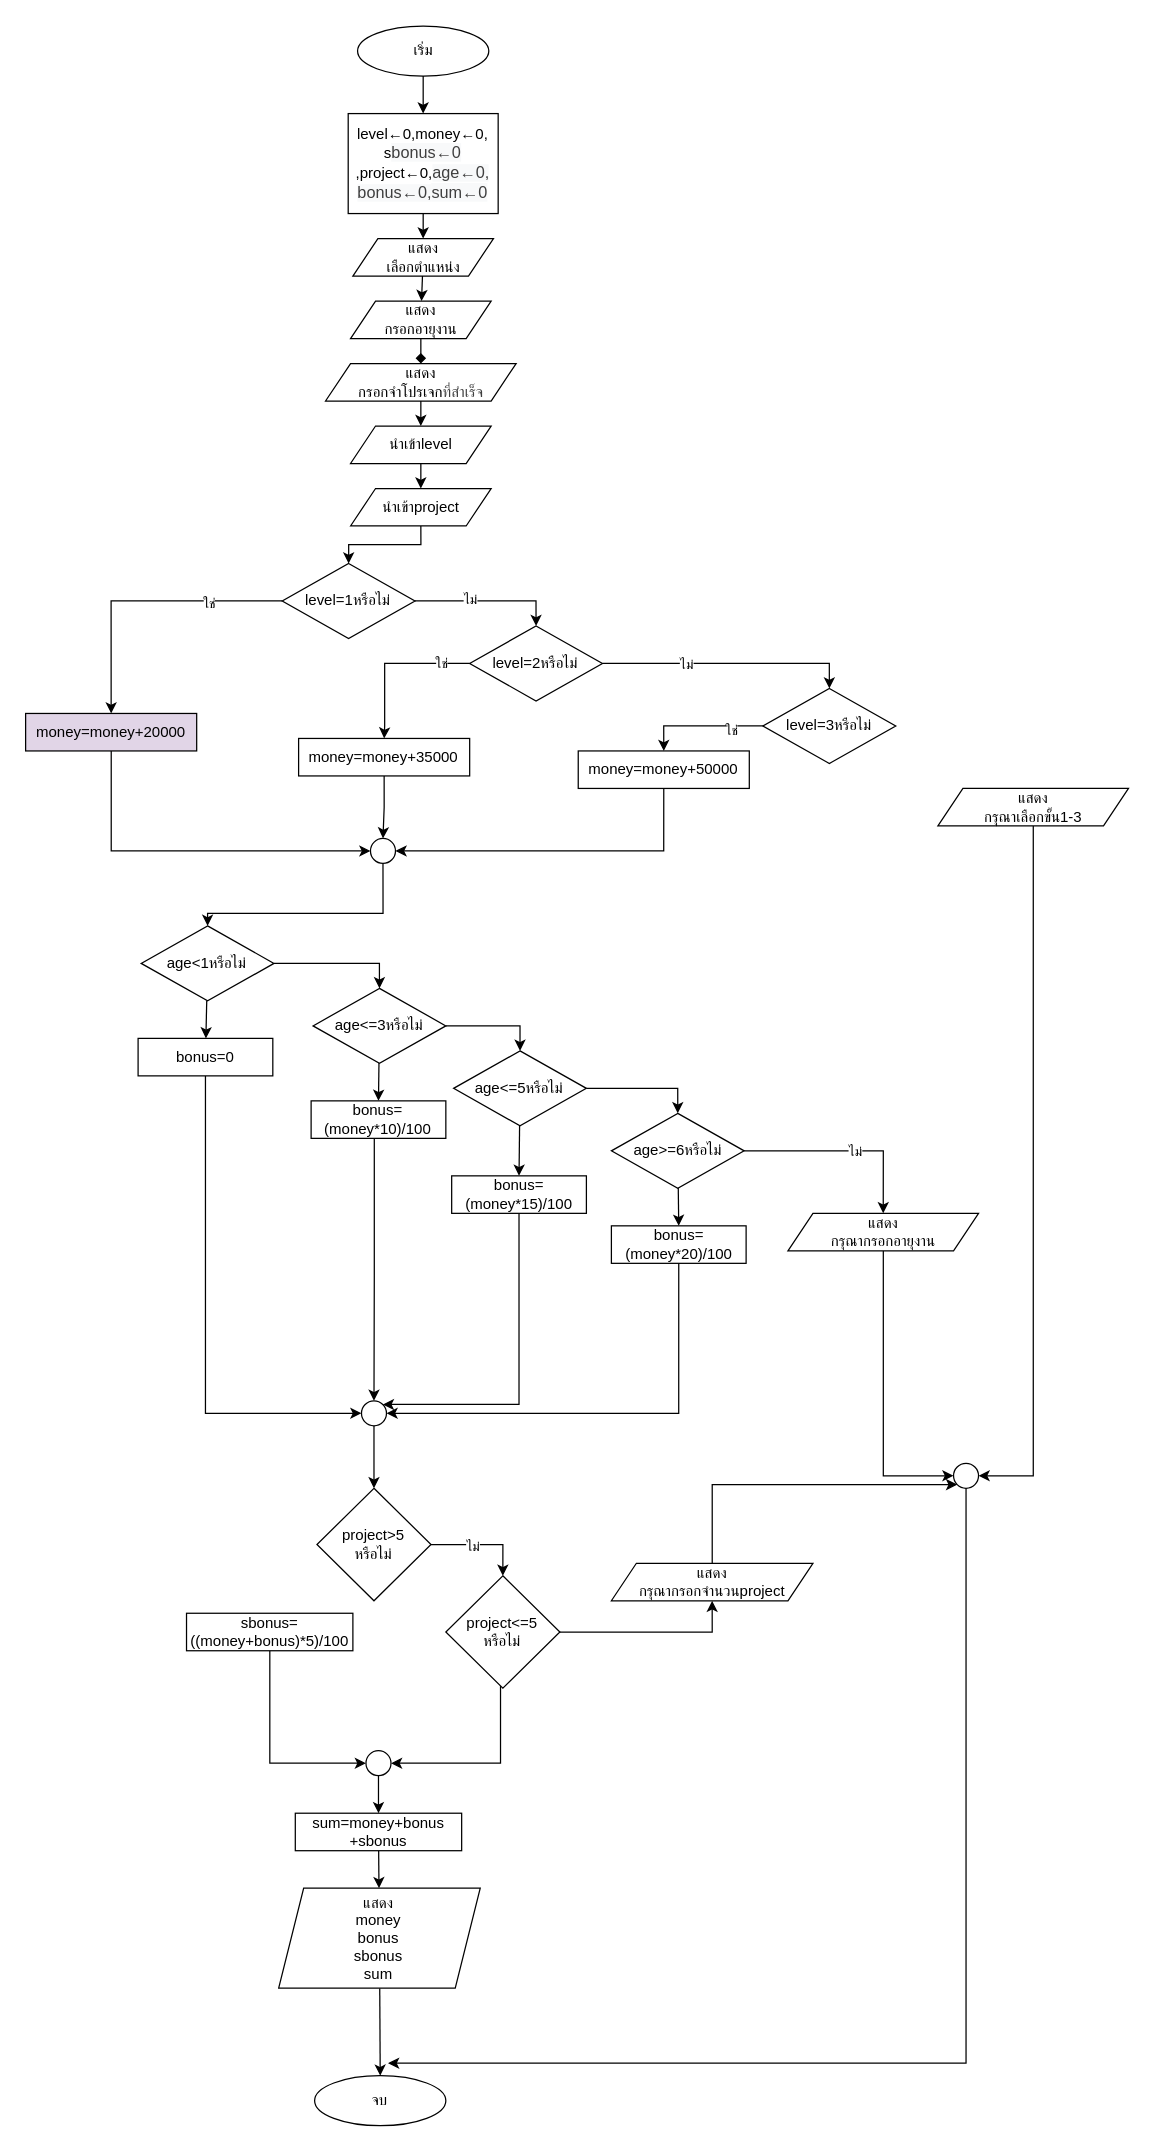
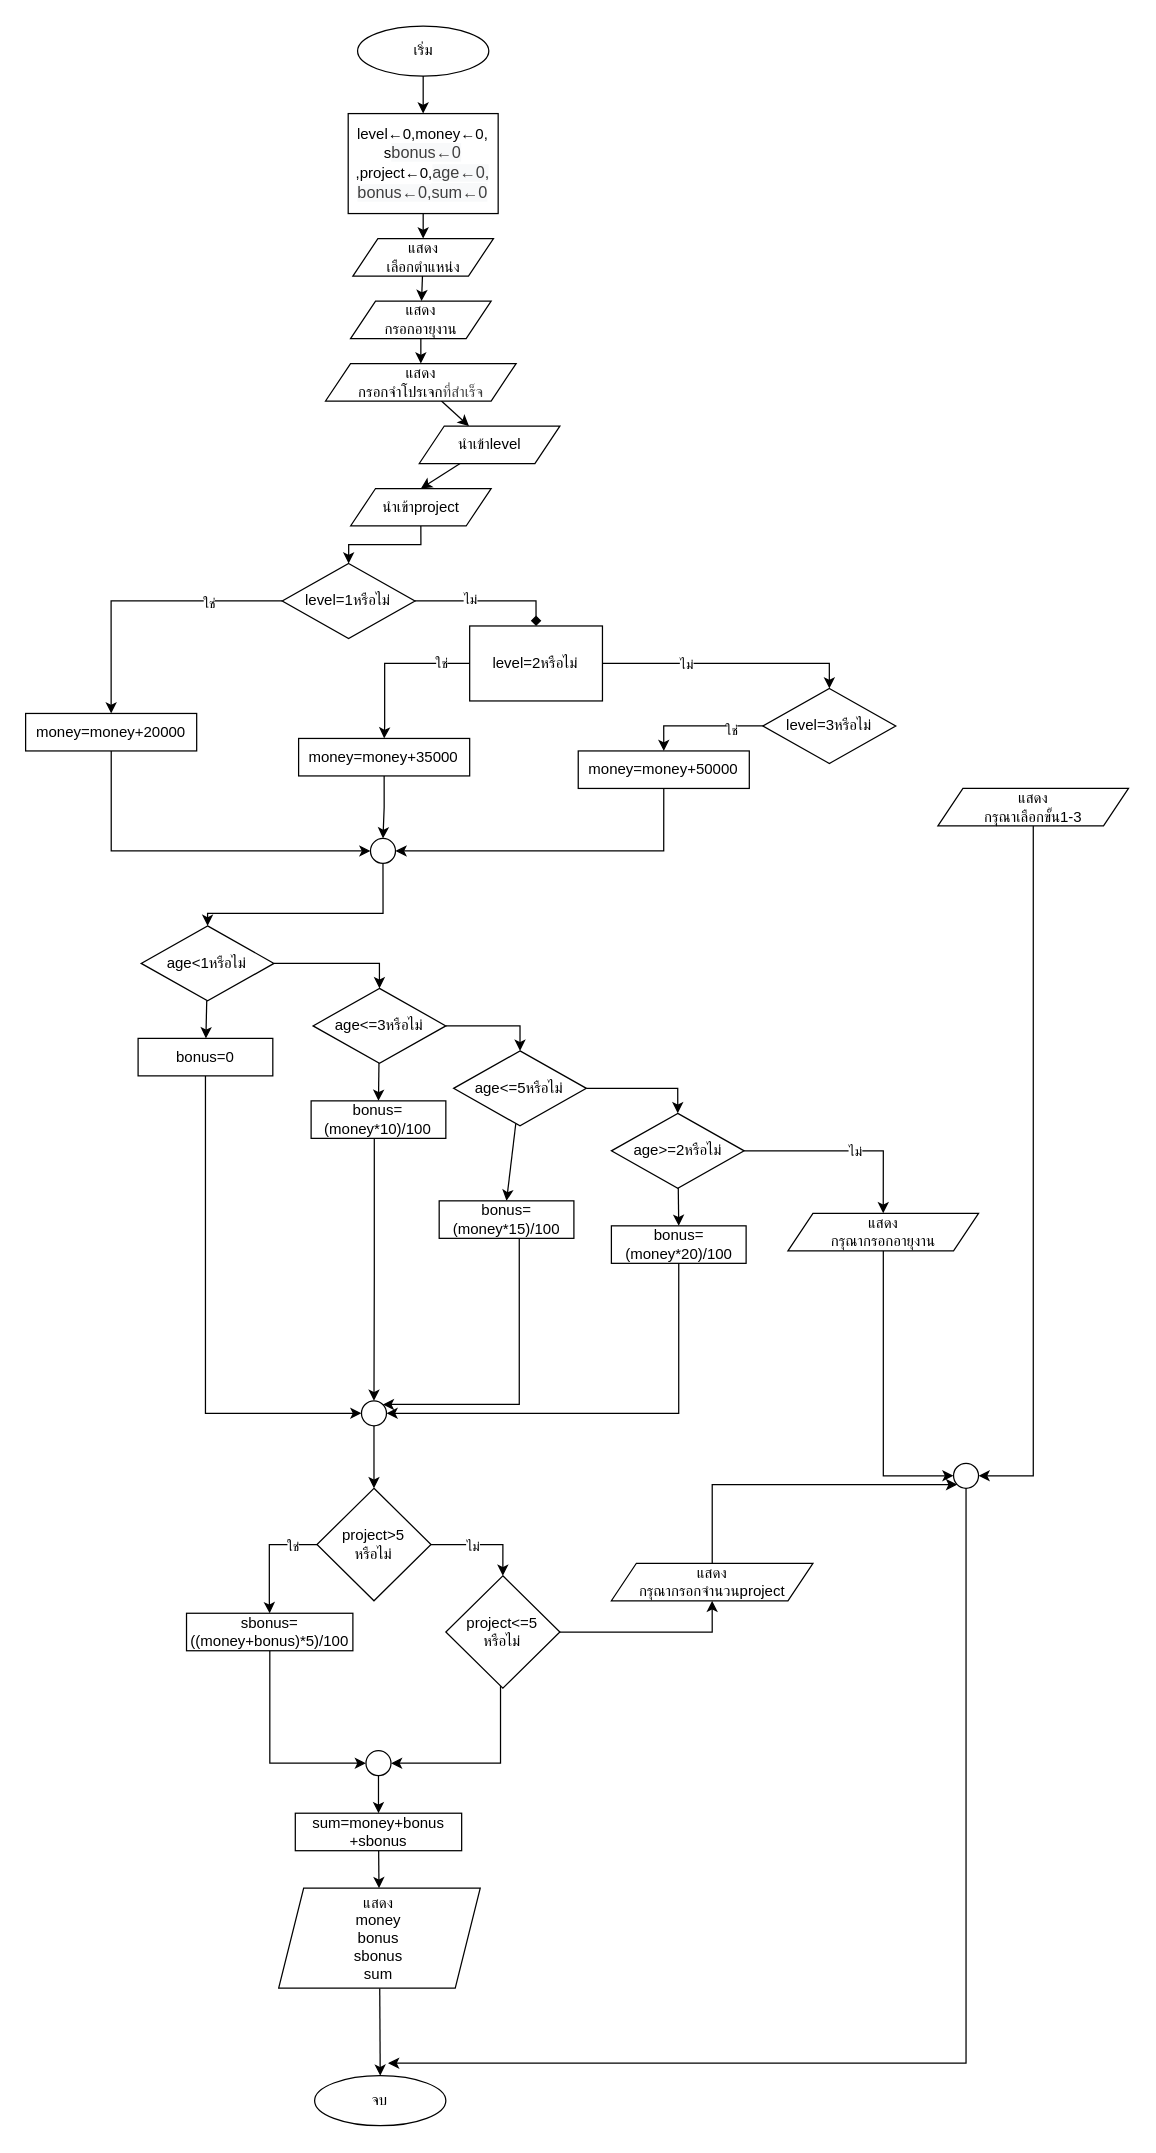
edge "แสดง กรอกอายุงาน" -> "แสดง กรอกจำโปรเจกที่สำเร็จ": arrowhead diamond -> classic
node "นำเข้าlevel": moved (421, 444) -> (490, 444)
edge "level=1หรือไม่" -> "level=2หรือไม่": arrowhead classic -> diamond
node "level=2หรือไม่": shape diamond -> rectangle
node "money=money+20000": fillcolor #e1d5e7 -> #ffffff
node "age>=6หรือไม่": label "age>=6หรือไม่" -> "age>=2หรือไม่"
node "bonus=(money*15)/100": moved (519, 1194) -> (507, 1219)
edge "project>5 หรือไม่" -> "sbonus=((money+bonus)*5)/100": added, label "ใช่"
